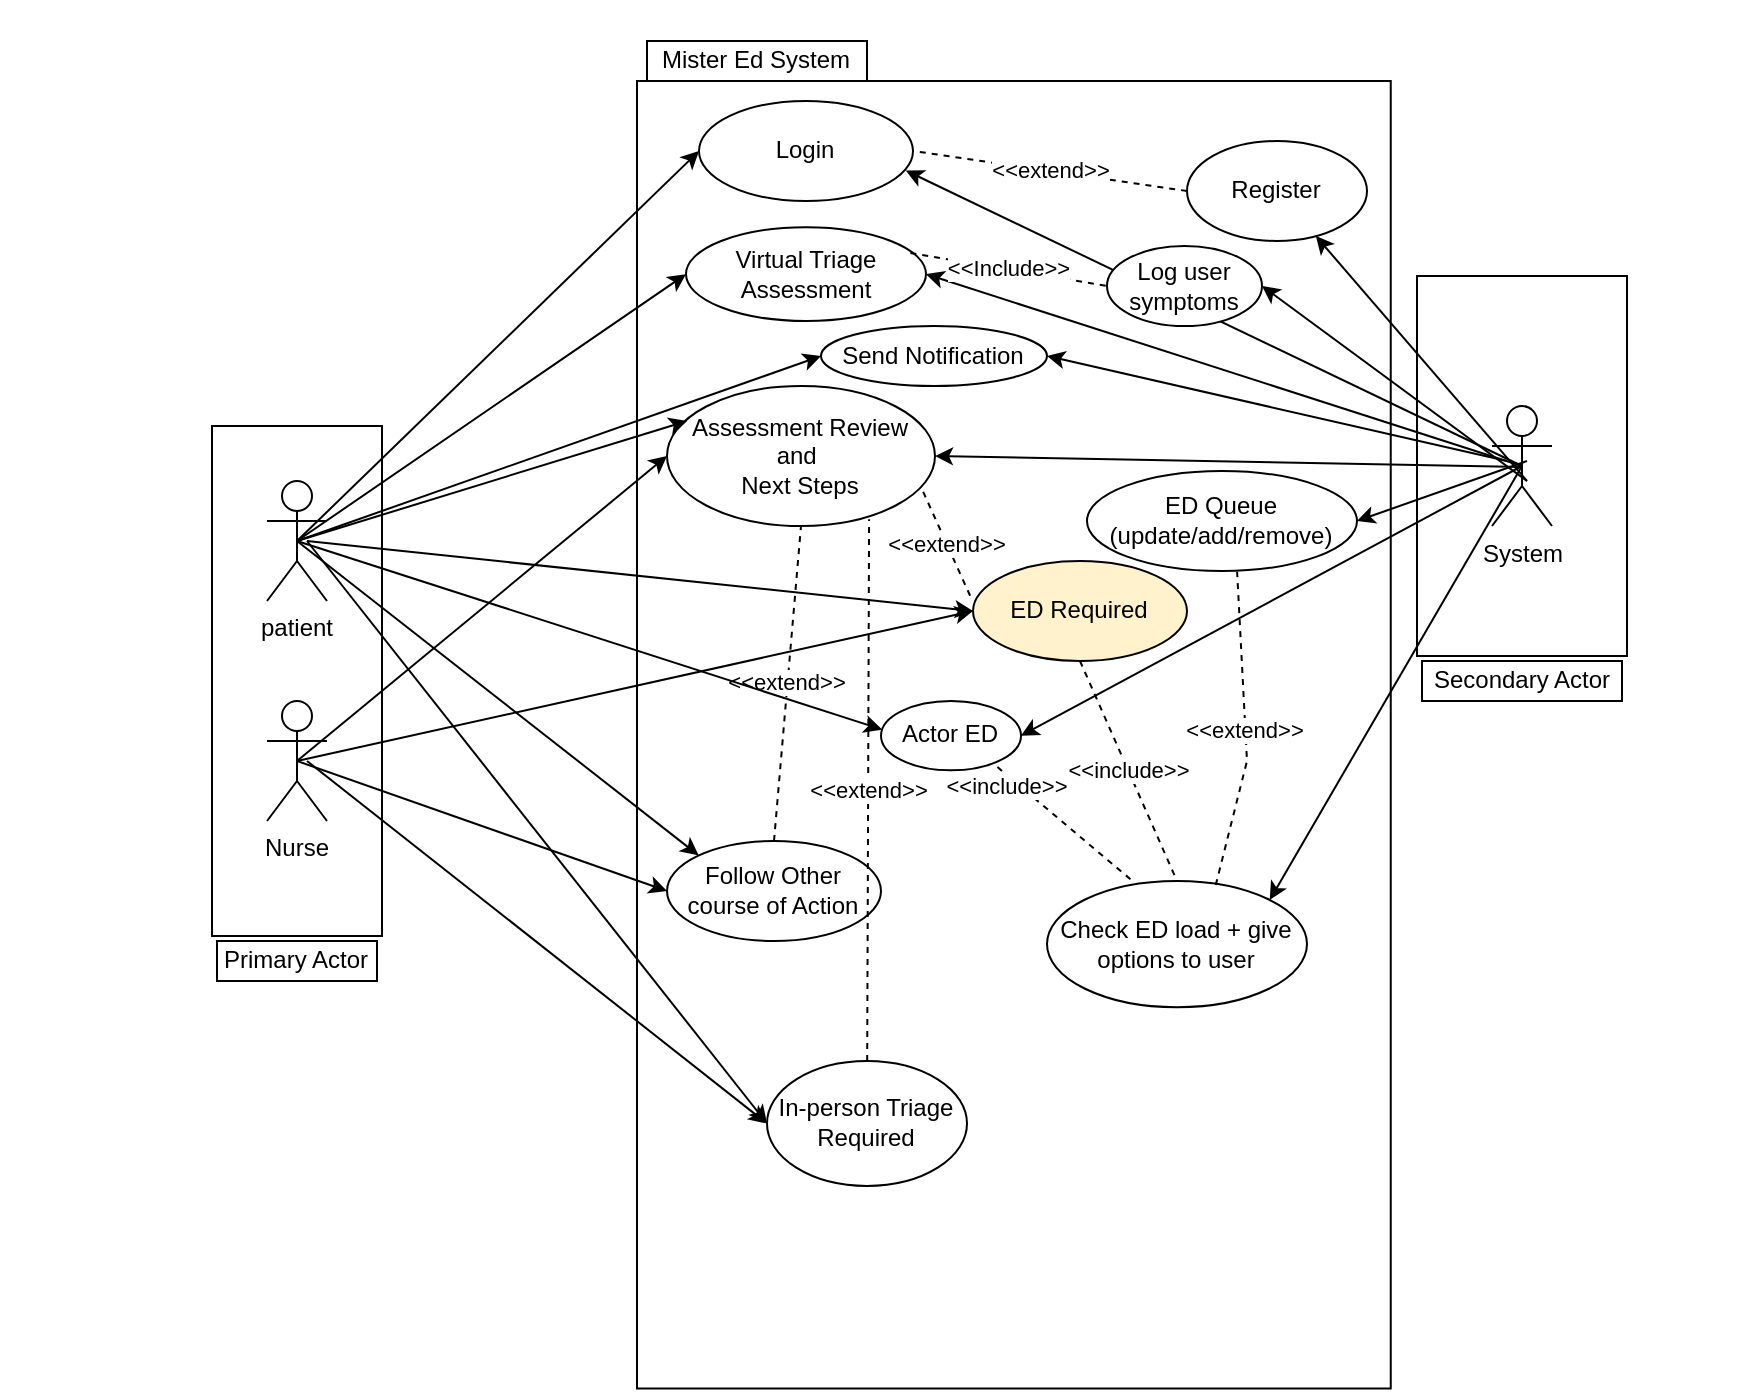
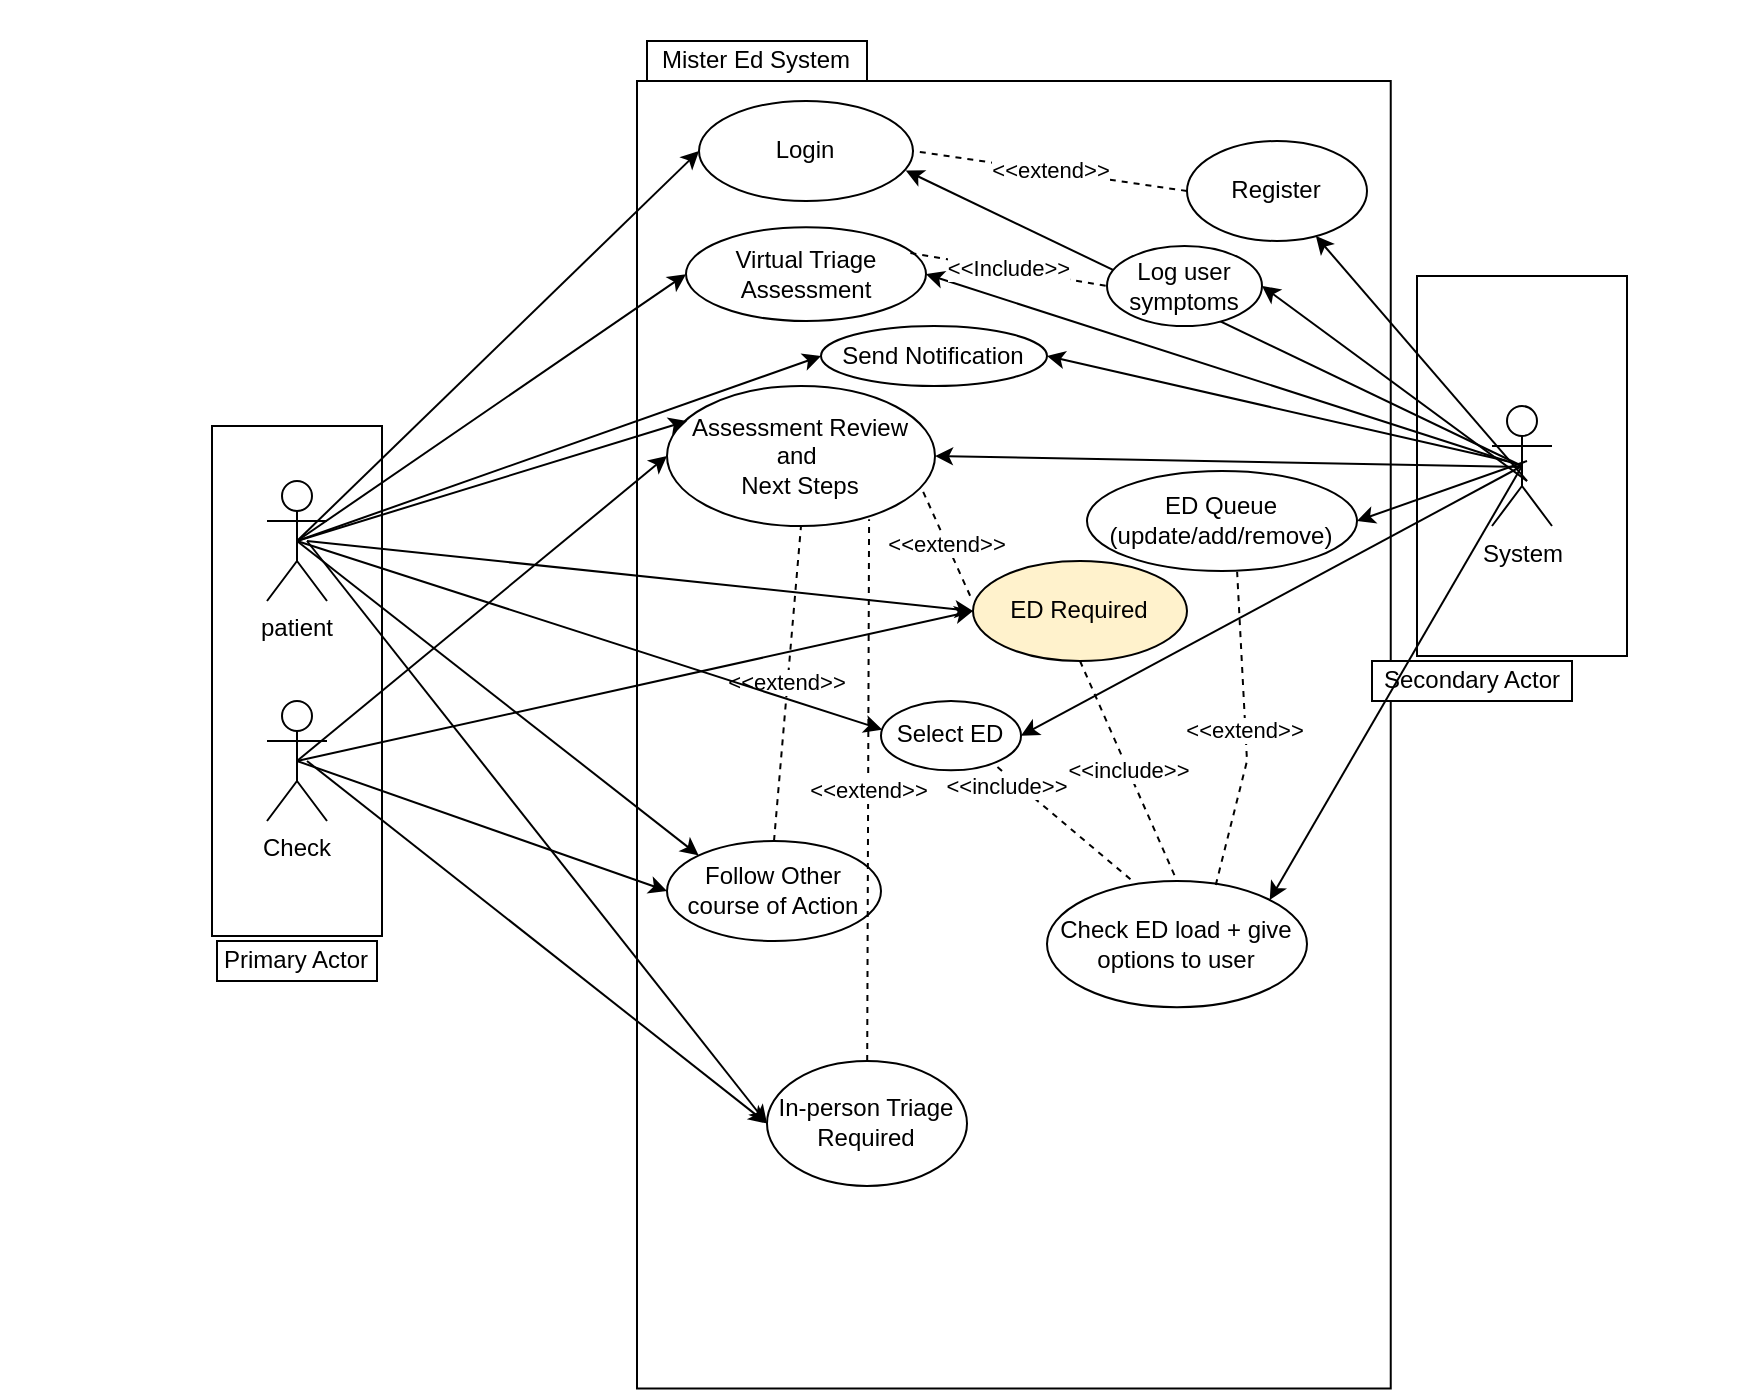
node "Secondary Actor": moved (1522, 681) -> (1472, 681)
node "Actor ED": label "Actor ED" -> "Select ED"
node "Nurse": label "Nurse" -> "Check"
